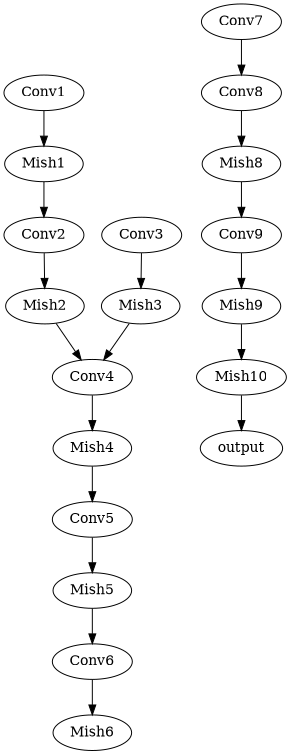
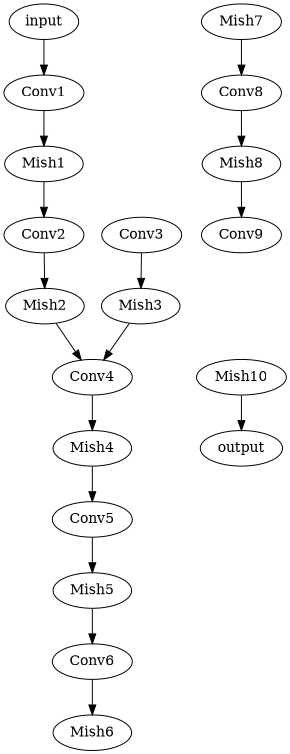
node "input": added
node "Conv7": label "Conv7" -> "Mish7"
node "Mish9": removed
